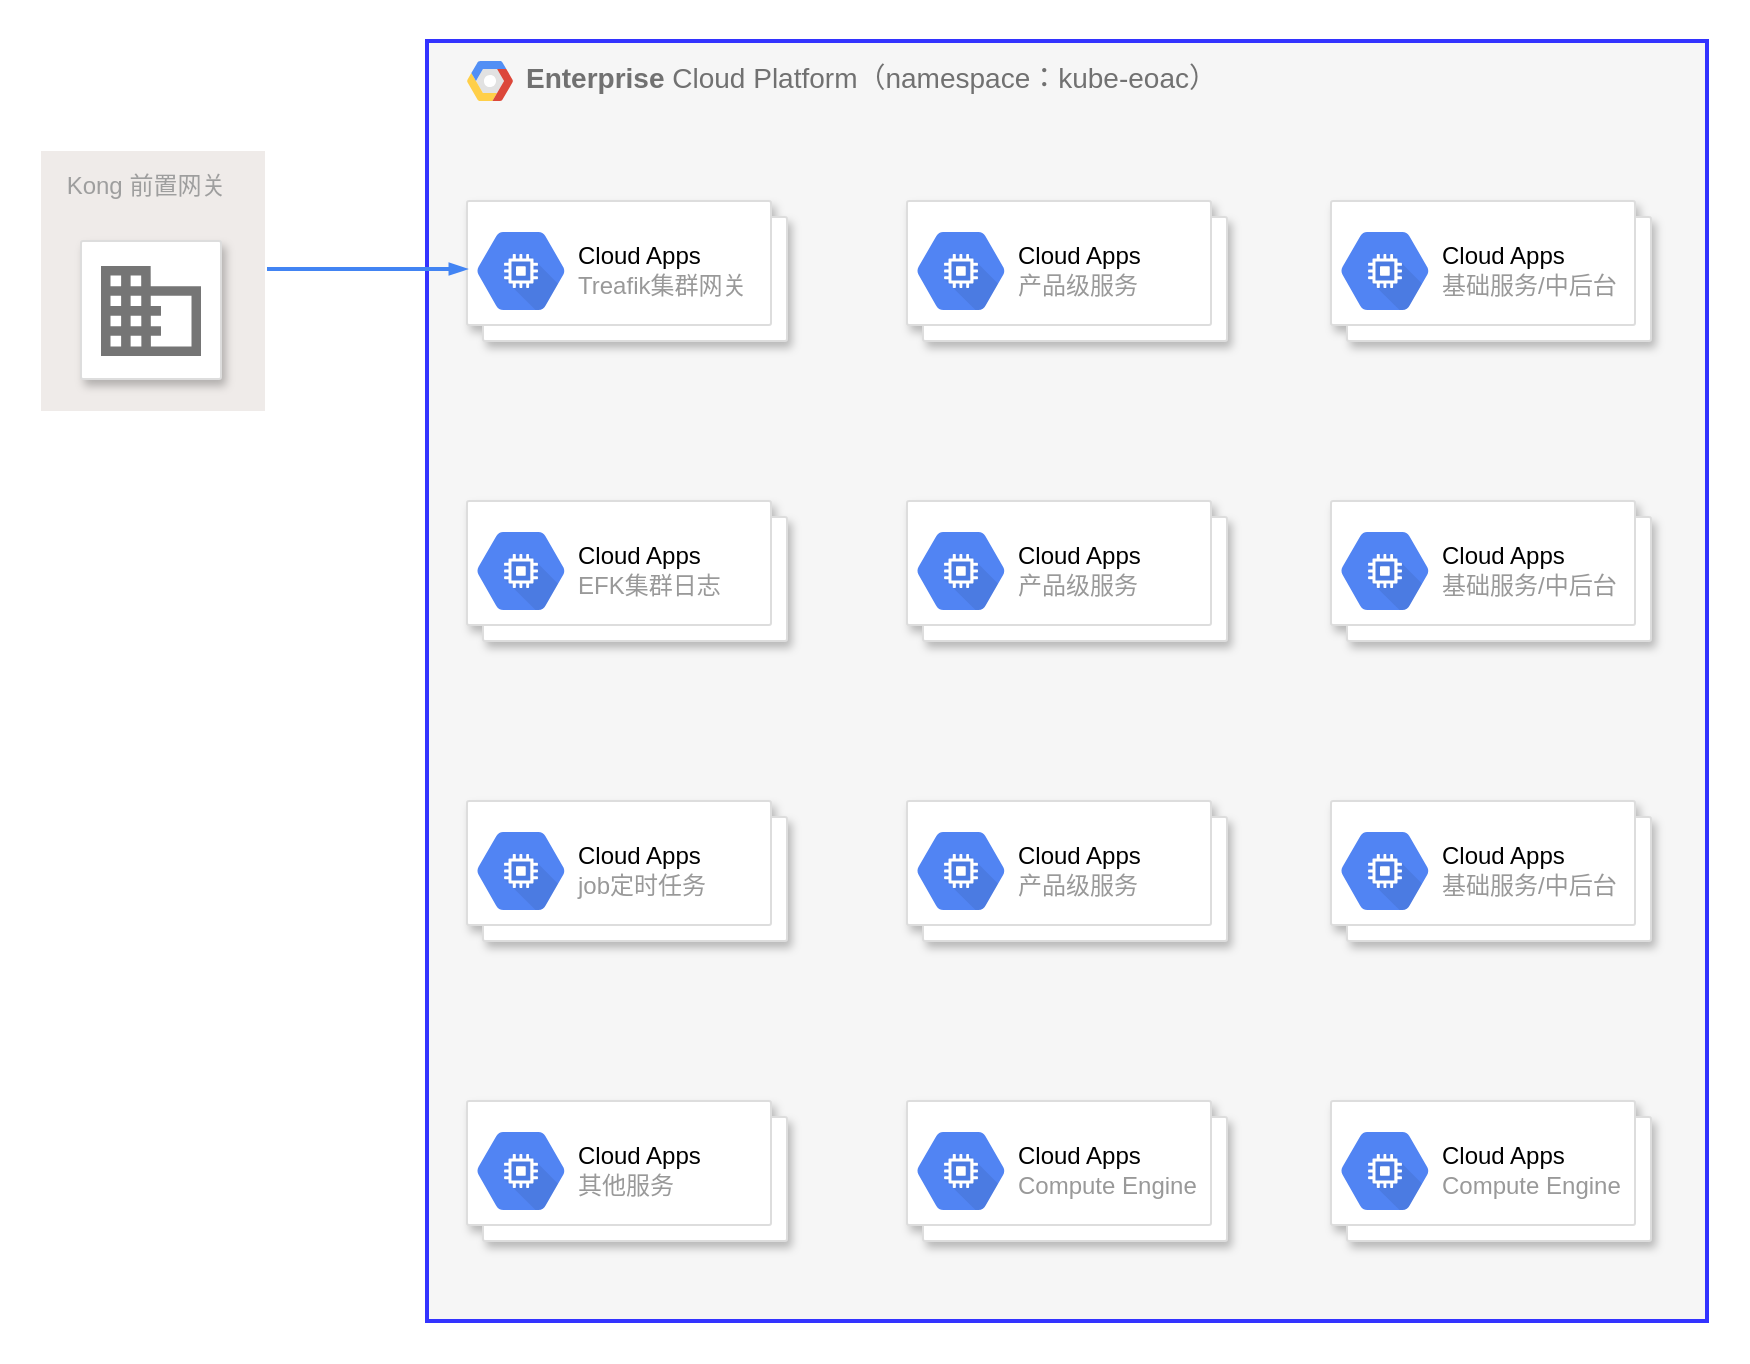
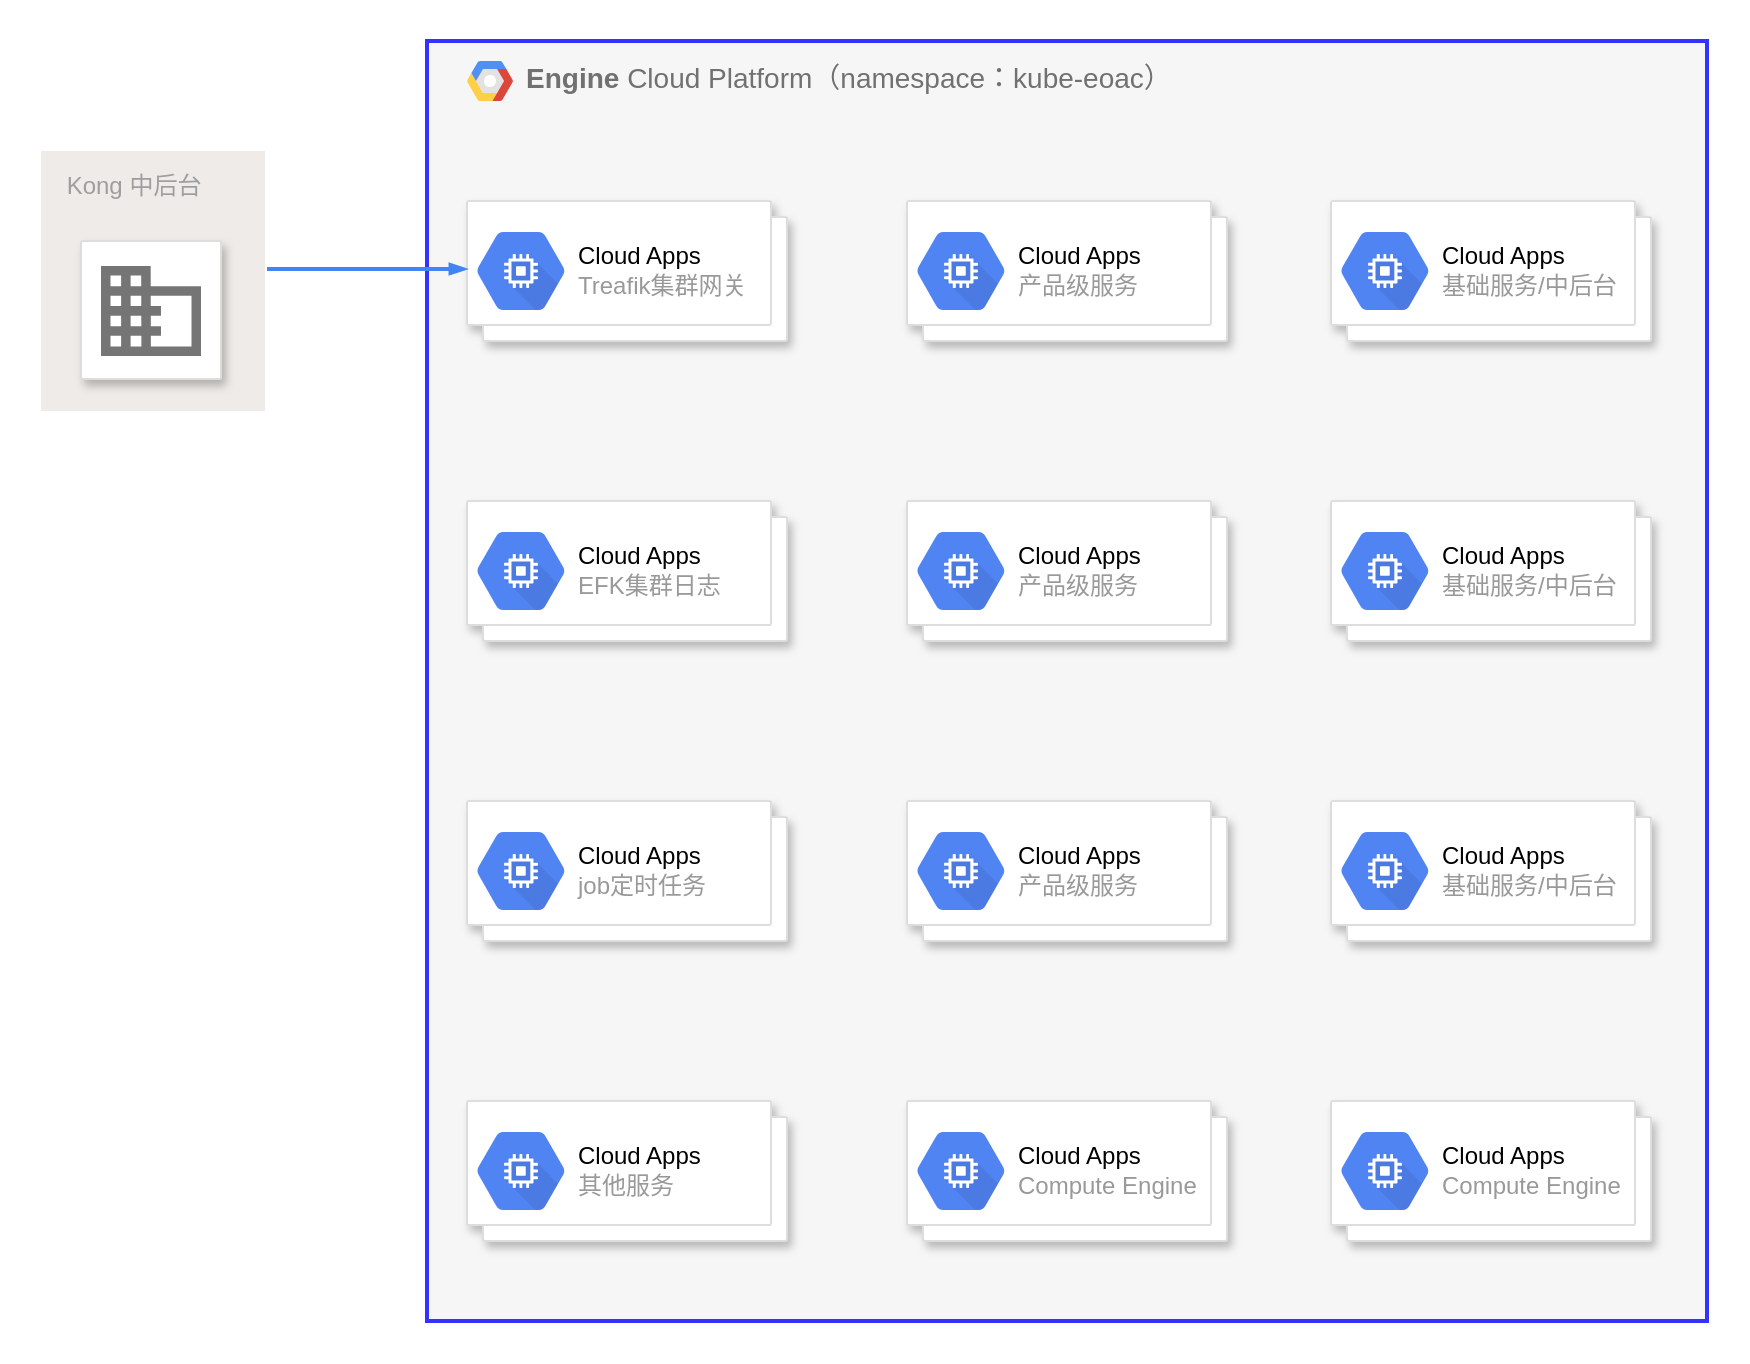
node "Enterprise Cloud Platform（namespace：kube-eoac）": label "Enterprise Cloud Platform（namespace：kube-eoac）" -> "Engine Cloud Platform（namespace：kube-eoac）"
node "Kong 前置网关": label "Kong 前置网关" -> "Kong 中后台"
